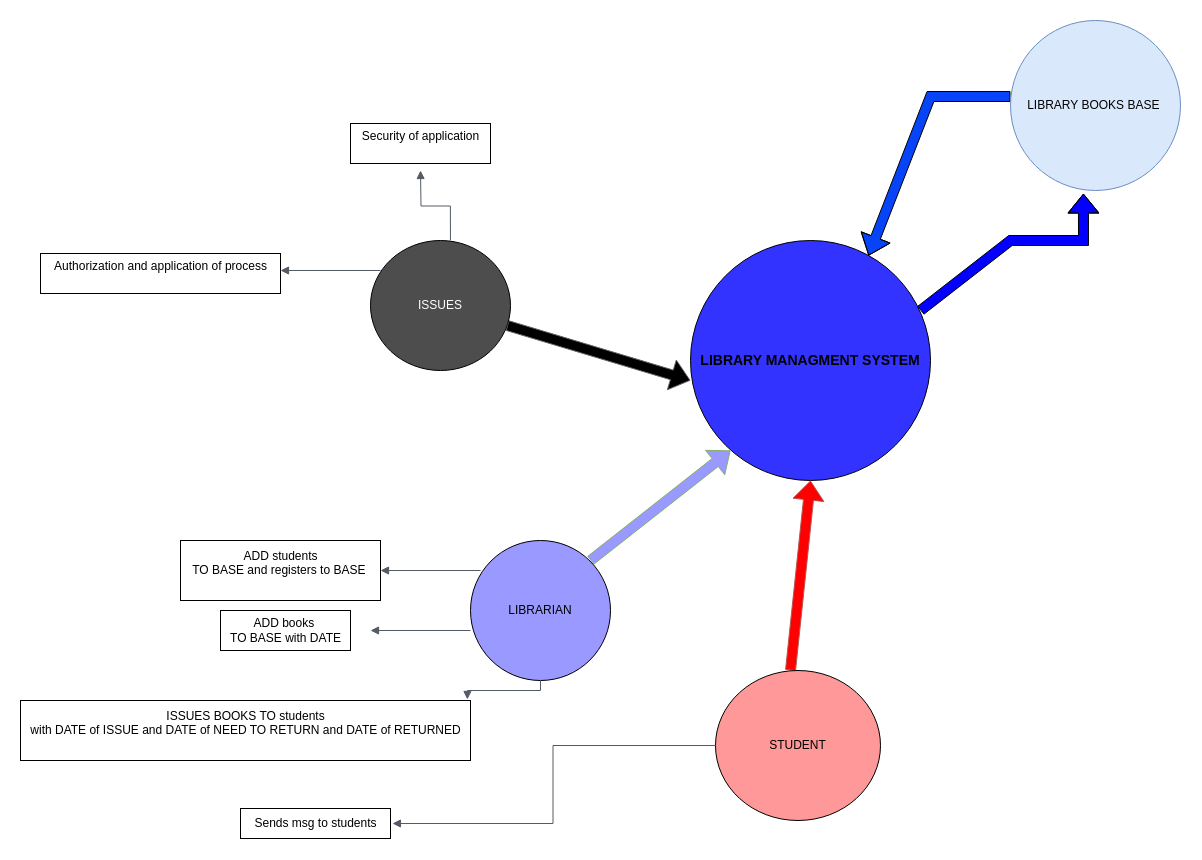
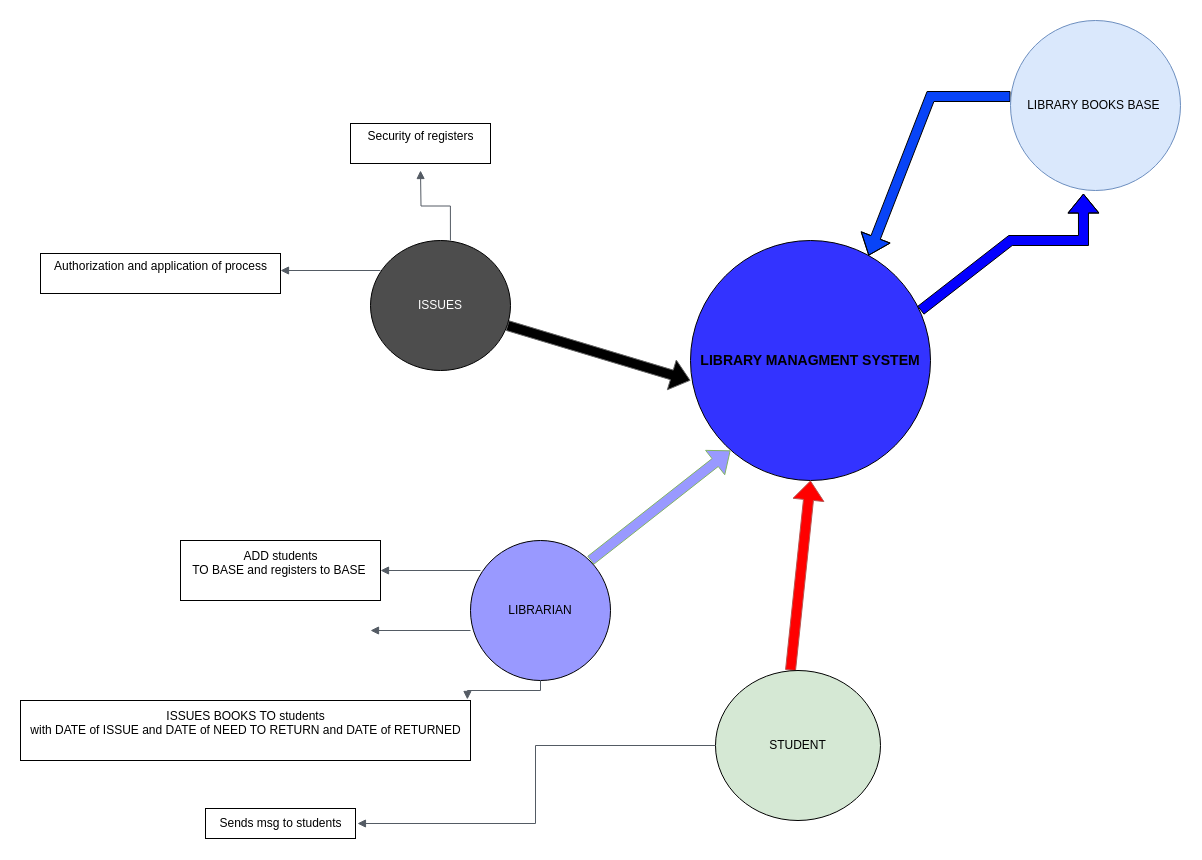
node "Security of application": label "Security of application" -> "Security of registers"
node "ADD books TO BASE with DATE": removed
node "STUDENT": fillcolor #ff9999 -> #d5e8d4
node "Sends msg to students": moved (316, 824) -> (281, 824)
